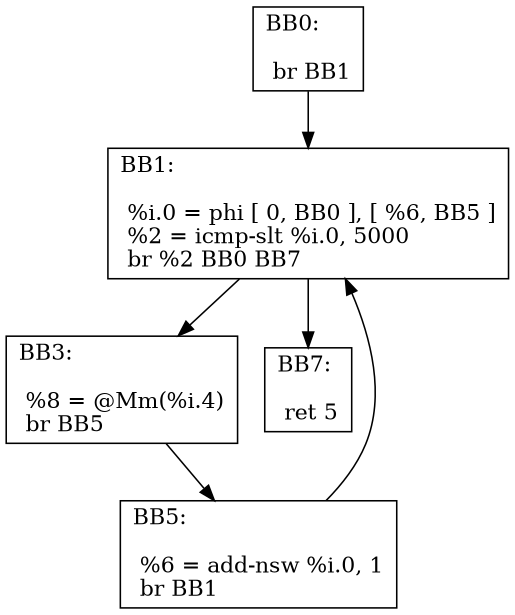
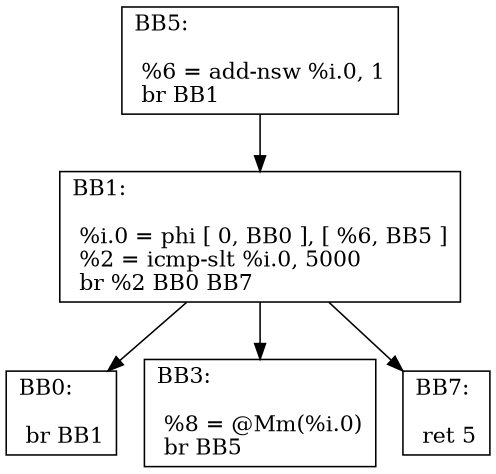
edge "BB0:" -> "BB1:": reversed
node "BB3:": text "%8 = @Mm(%i.4)" -> "%8 = @Mm(%i.0)"
edge "BB3:" -> "BB5:": removed
